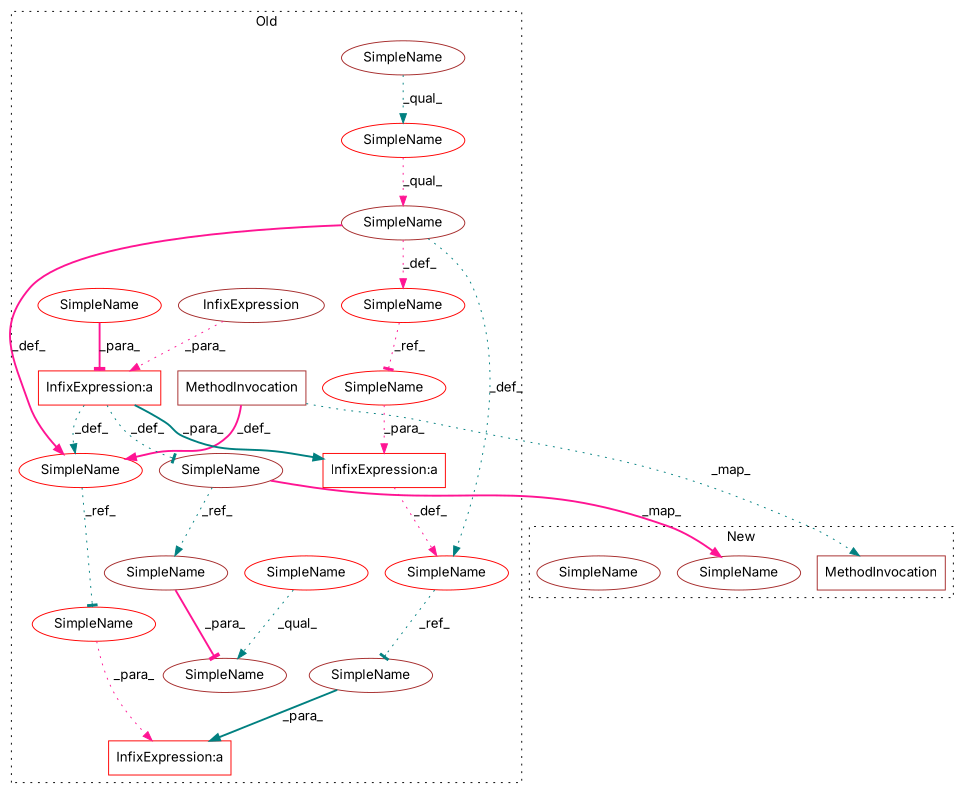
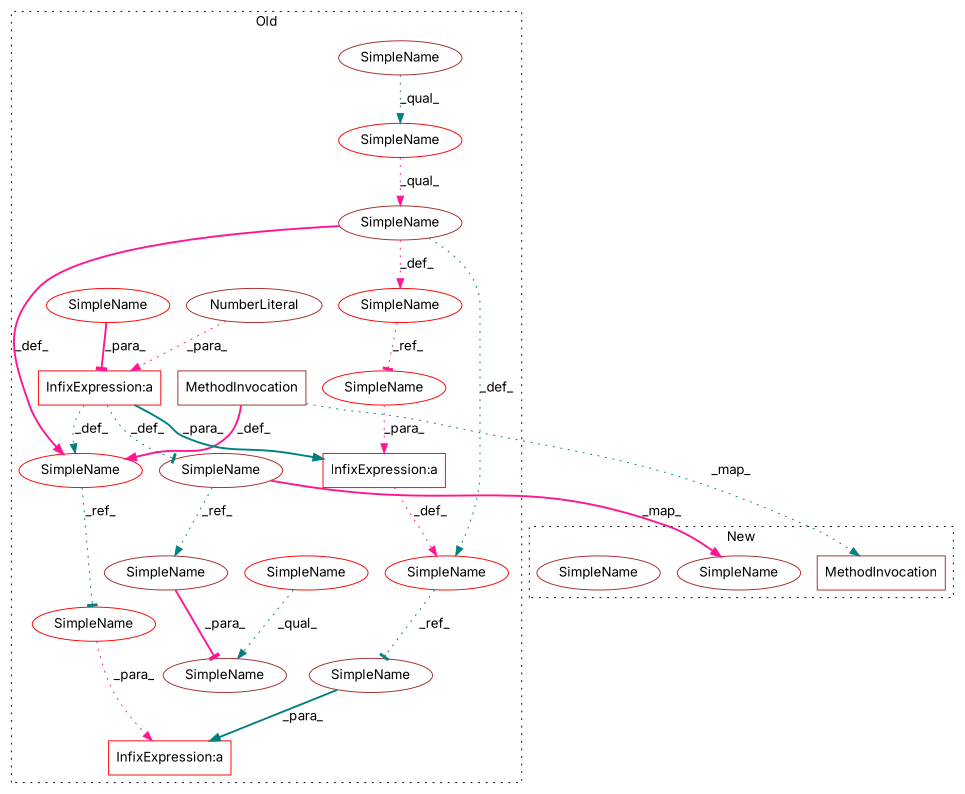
node "InfixExpression": label "InfixExpression" -> "NumberLiteral"
